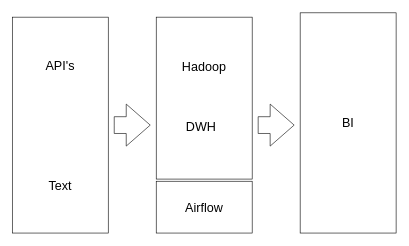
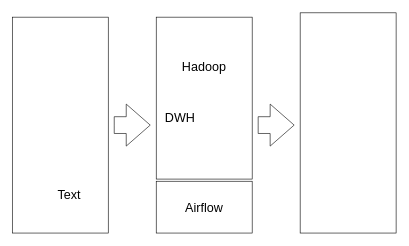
node "API's": removed
node "BI": removed
node "DWH": moved (201, 127) -> (180, 118)
node "Text": moved (60, 185) -> (69, 194)
